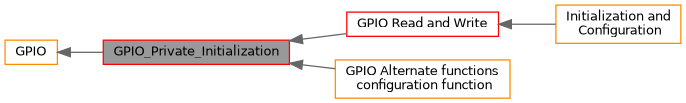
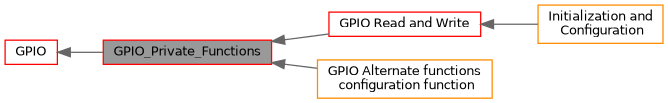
node "GPIO": color darkorange -> red
node "GPIO_Private_Initialization": label "GPIO_Private_Initialization" -> "GPIO_Private_Functions"
